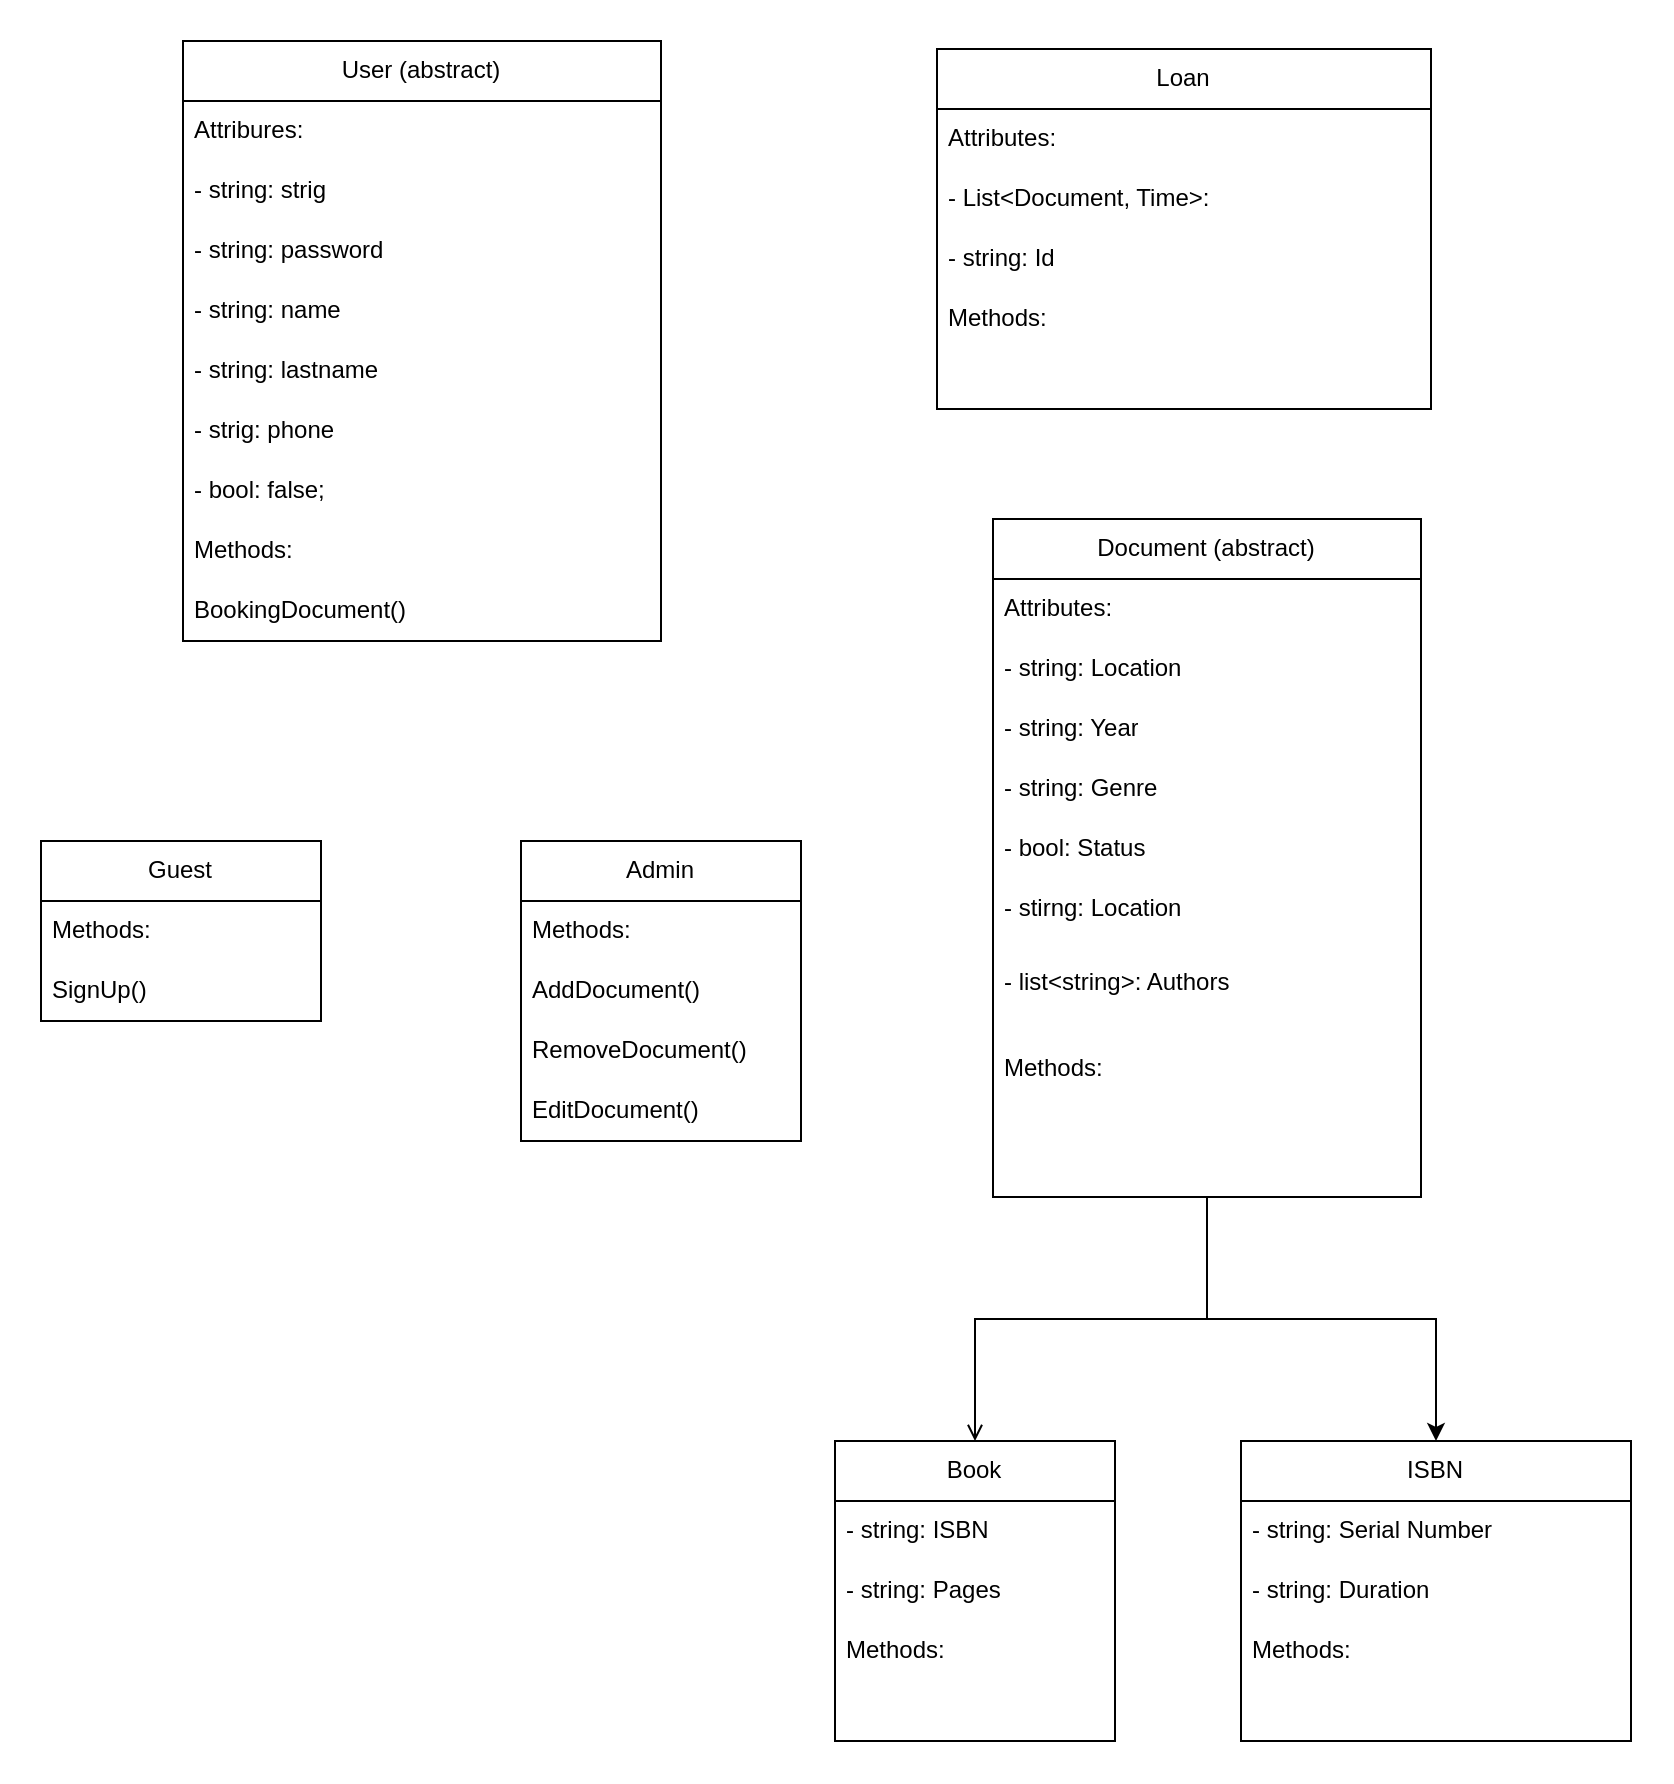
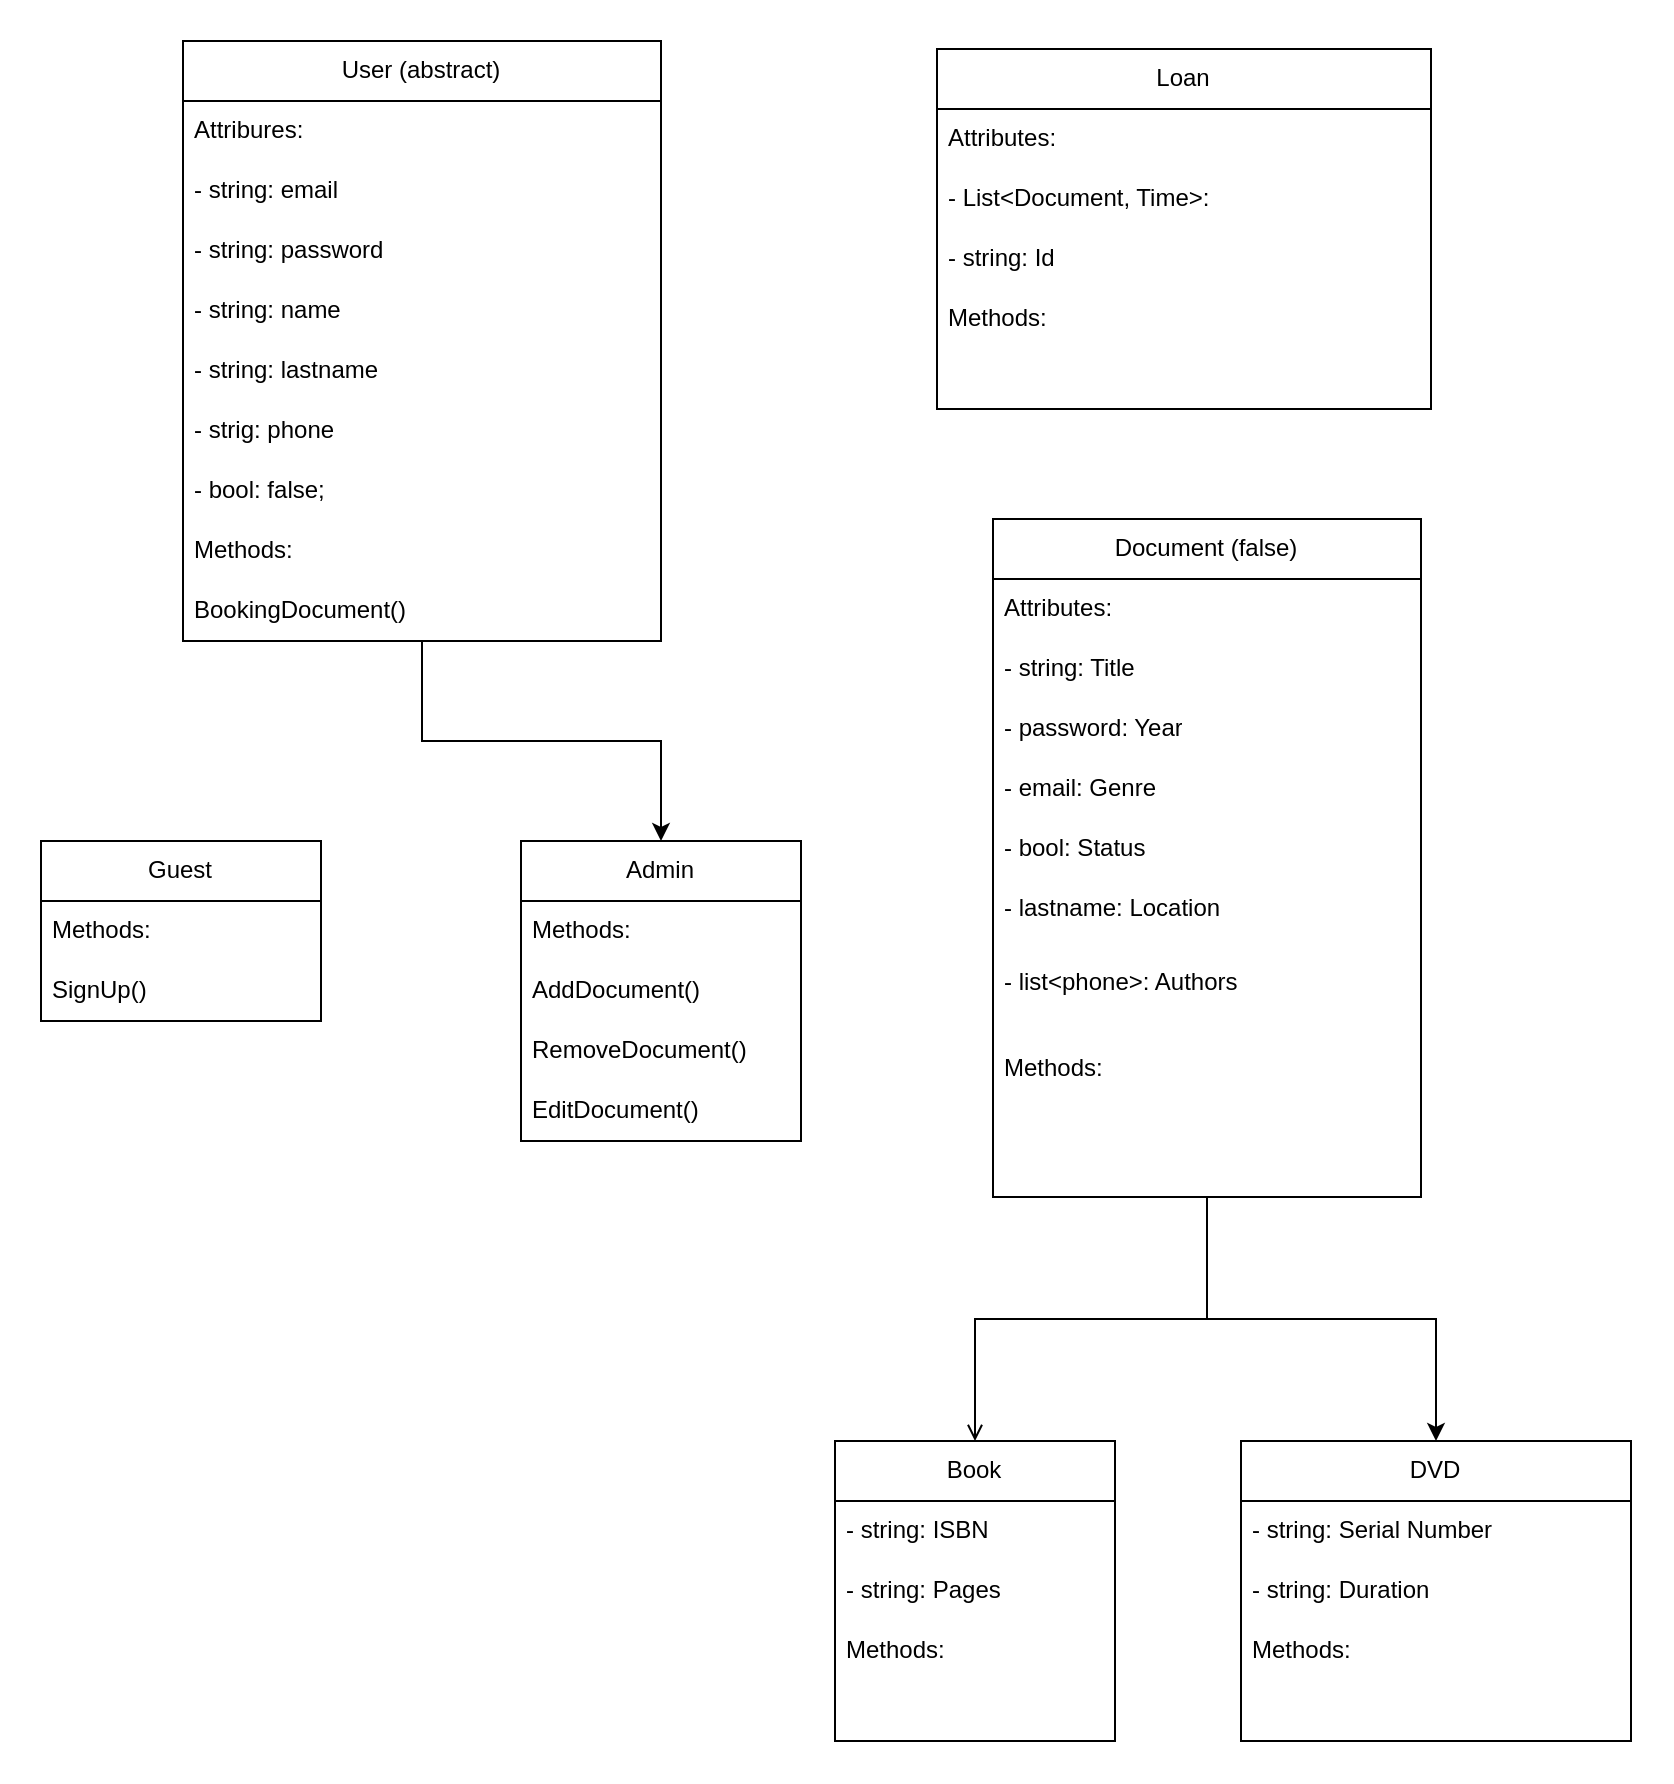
node "- string: strig": label "- string: strig" -> "- string: email"
node "Document (abstract)": label "Document (abstract)" -> "Document (false)"
node "- string: Location": label "- string: Location" -> "- string: Title"
node "- string: Year": label "- string: Year" -> "- password: Year"
edge "User (abstract)" -> "Admin": added
node "- string: Genre": label "- string: Genre" -> "- email: Genre"
node "- stirng: Location": label "- stirng: Location" -> "- lastname: Location"
node "- list<string>: Authors": label "- list<string>: Authors" -> "- list<phone>: Authors"
node "ISBN": label "ISBN" -> "DVD"
